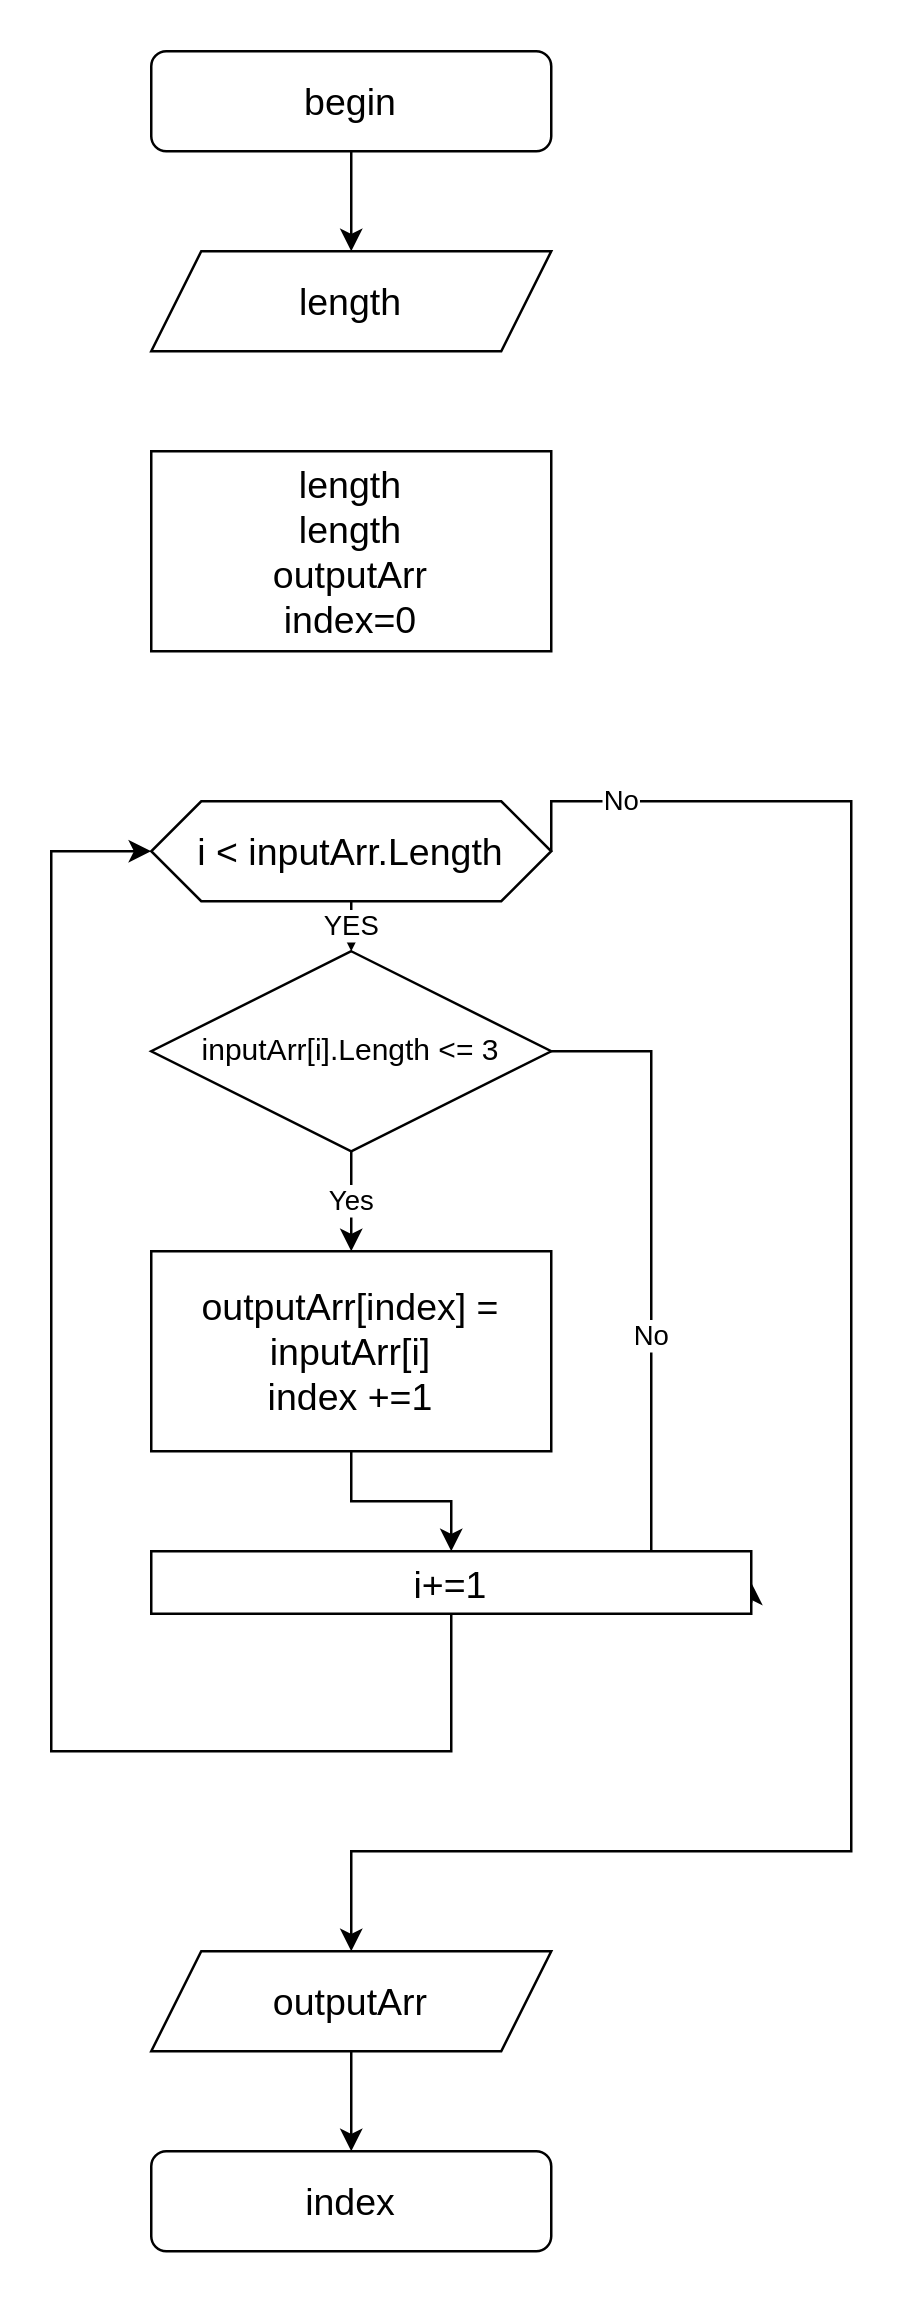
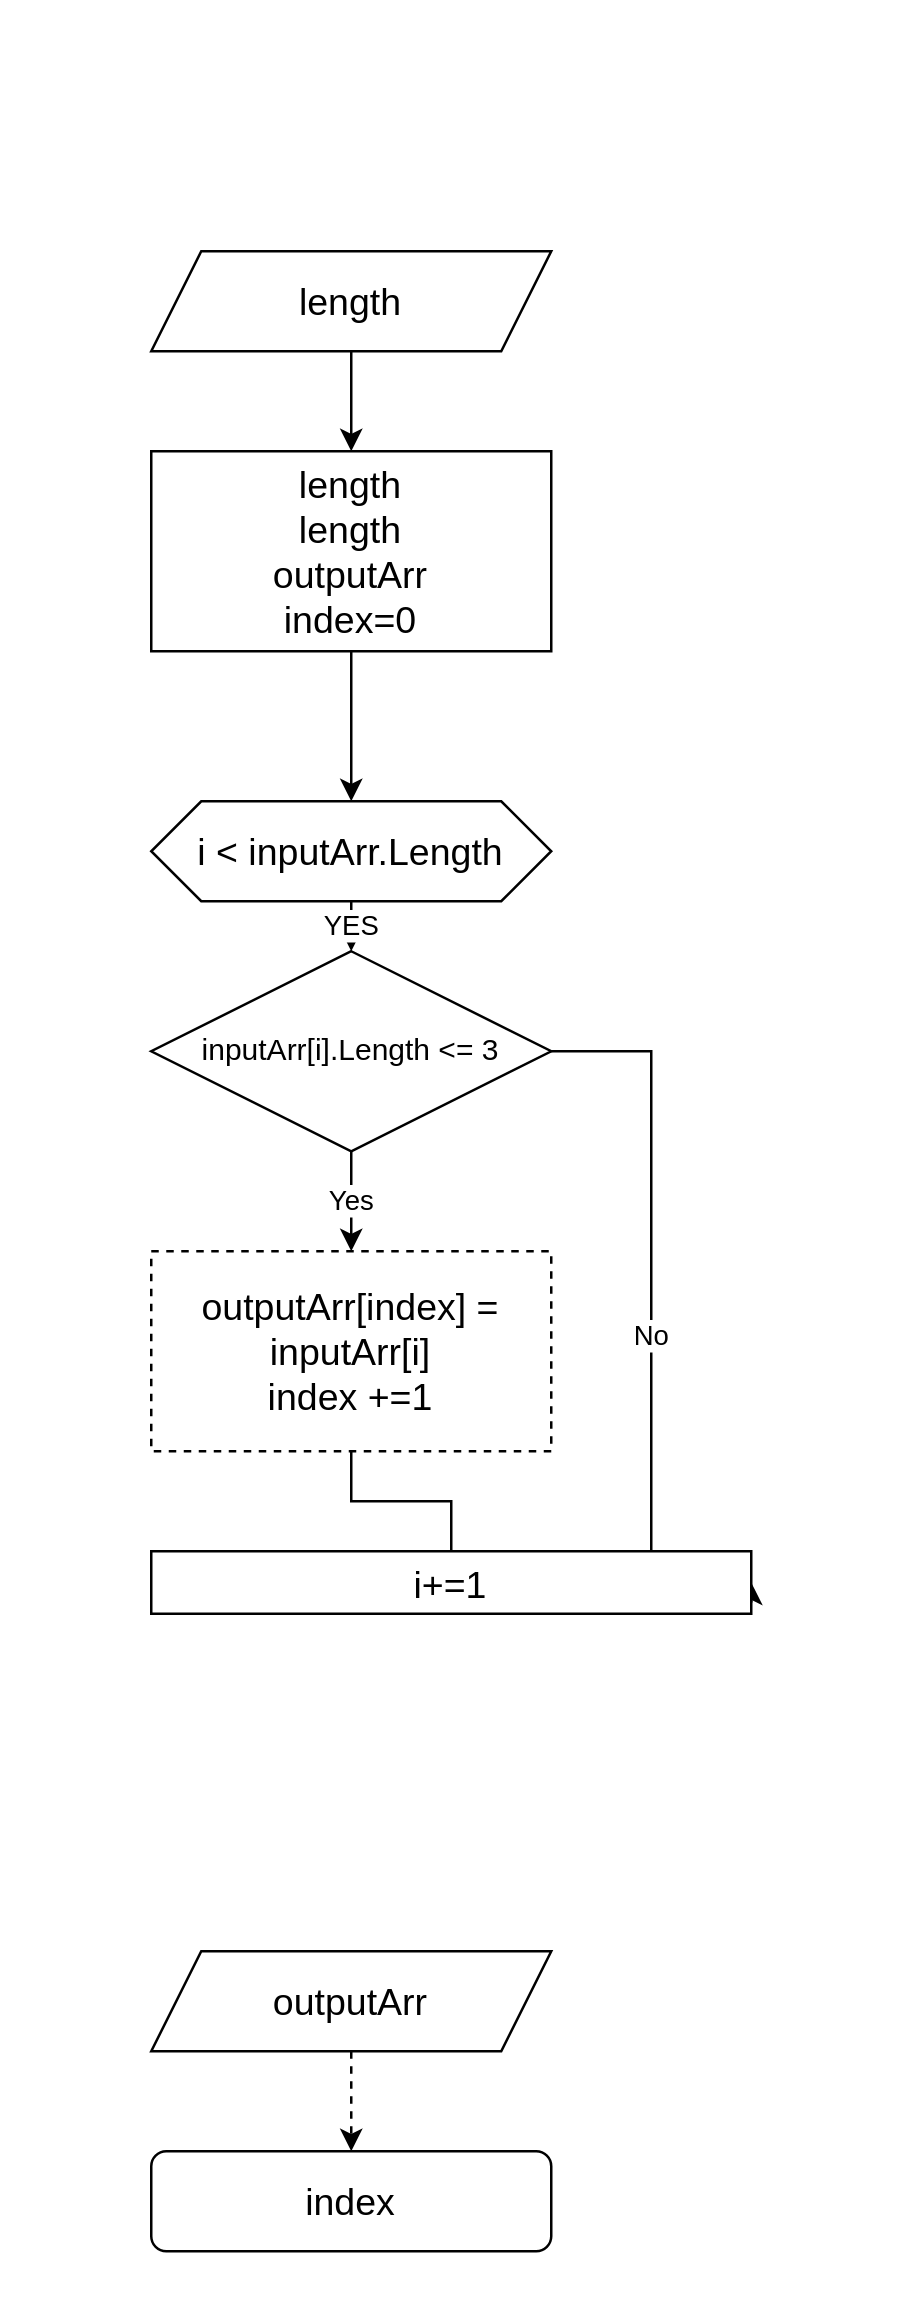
node "begin": removed
edge "begin" -> "length": removed
edge "length" -> "lengthlength outputArr index=0": added
edge "lengthlength outputArr index=0" -> "i < inputArr.Length": added
node "outputArr[index] = inputArr[i] index +=1": style solid -> dashed
edge "i < inputArr.Length" -> "outputArr": removed, label "No"
edge "i+=1" -> "i < inputArr.Length": removed
edge "outputArr[index] = inputArr[i] index +=1" -> "i+=1": arrowhead classic -> none
edge "outputArr" -> "index": style solid -> dashed
